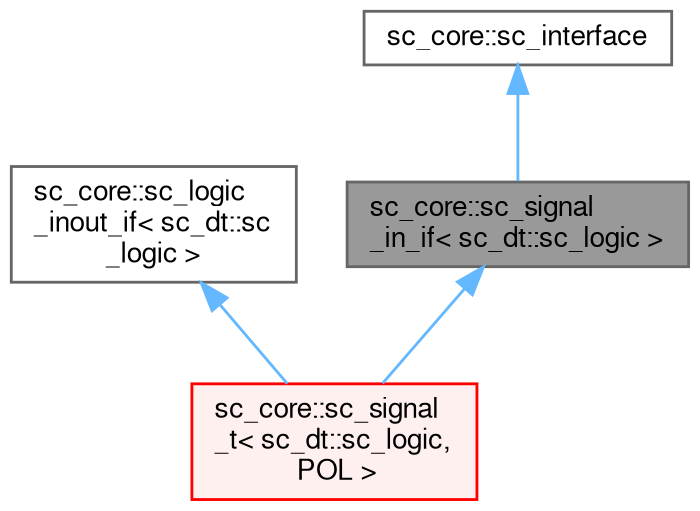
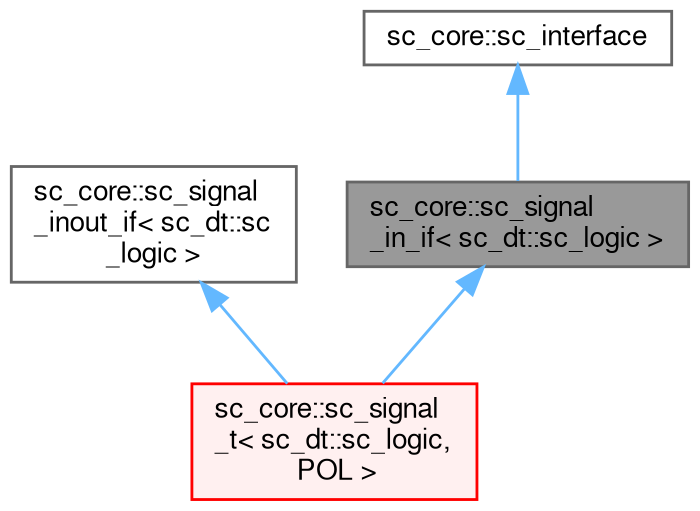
node "sc_core::sc_logic _inout_if< sc_dt::sc _logic >": label "sc_core::sc_logic _inout_if< sc_dt::sc _logic >" -> "sc_core::sc_signal _inout_if< sc_dt::sc _logic >"
